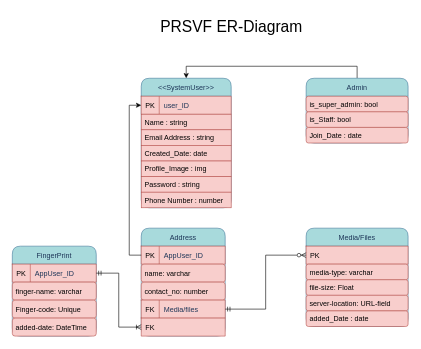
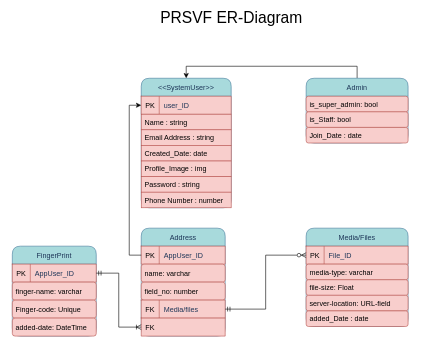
node "PRSVF ER-Diagram": moved (231, 27) -> (231, 18)
node "File_ID": added
node "contact_no: number": label "contact_no: number" -> "field_no: number"
